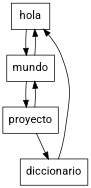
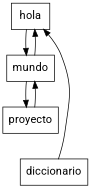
edge "proyecto" -> "diccionario": removed
